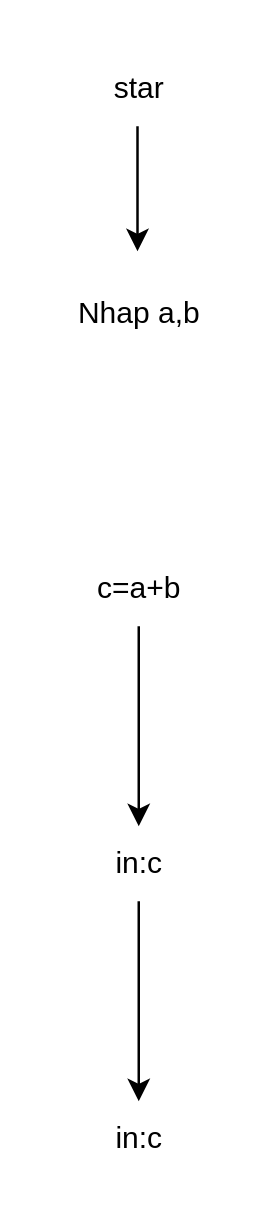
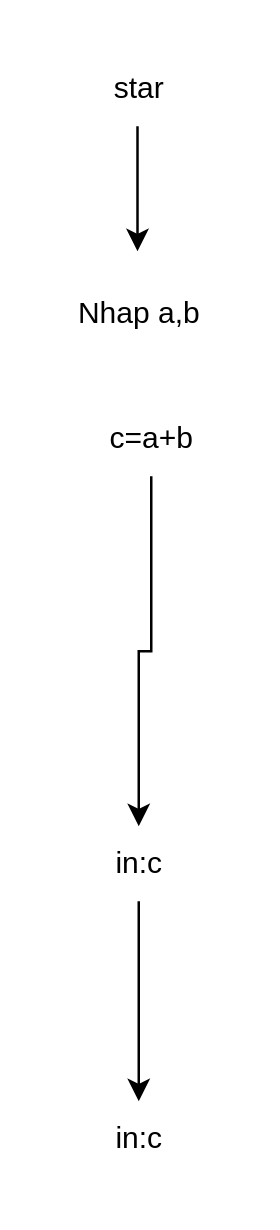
node "c=a+b": moved (139, 589) -> (151, 439)
